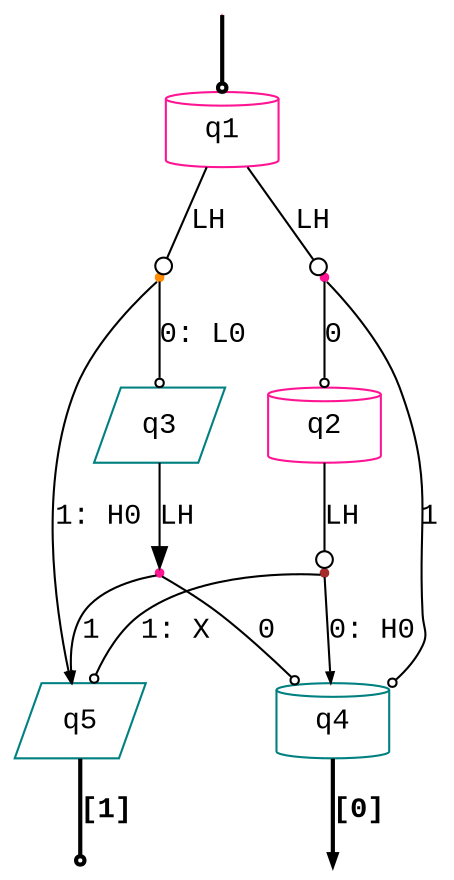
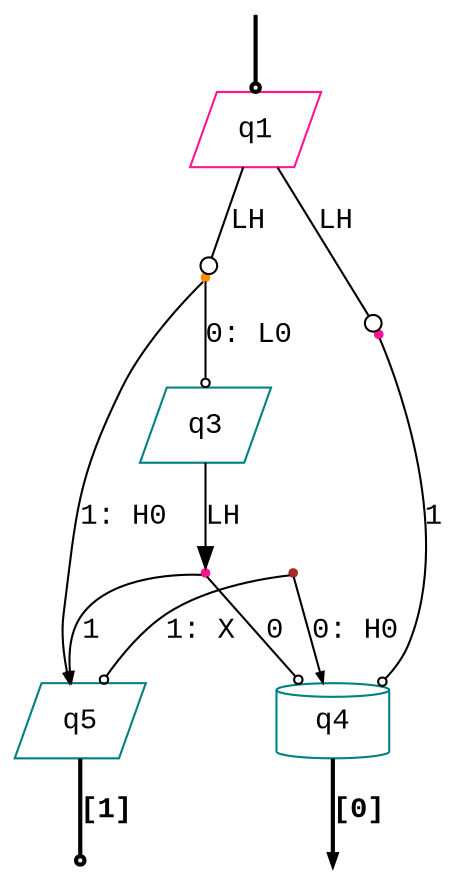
node "q1": shape cylinder -> parallelogram
node "q2": removed
